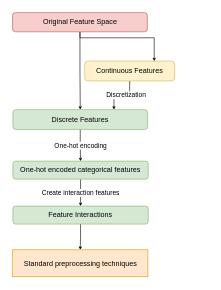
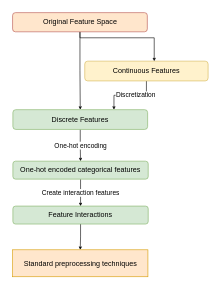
node "Original Feature Space": fillcolor #f8cecc -> #ffe6cc
node "Continuous Features": size 90x20 -> 124x20
